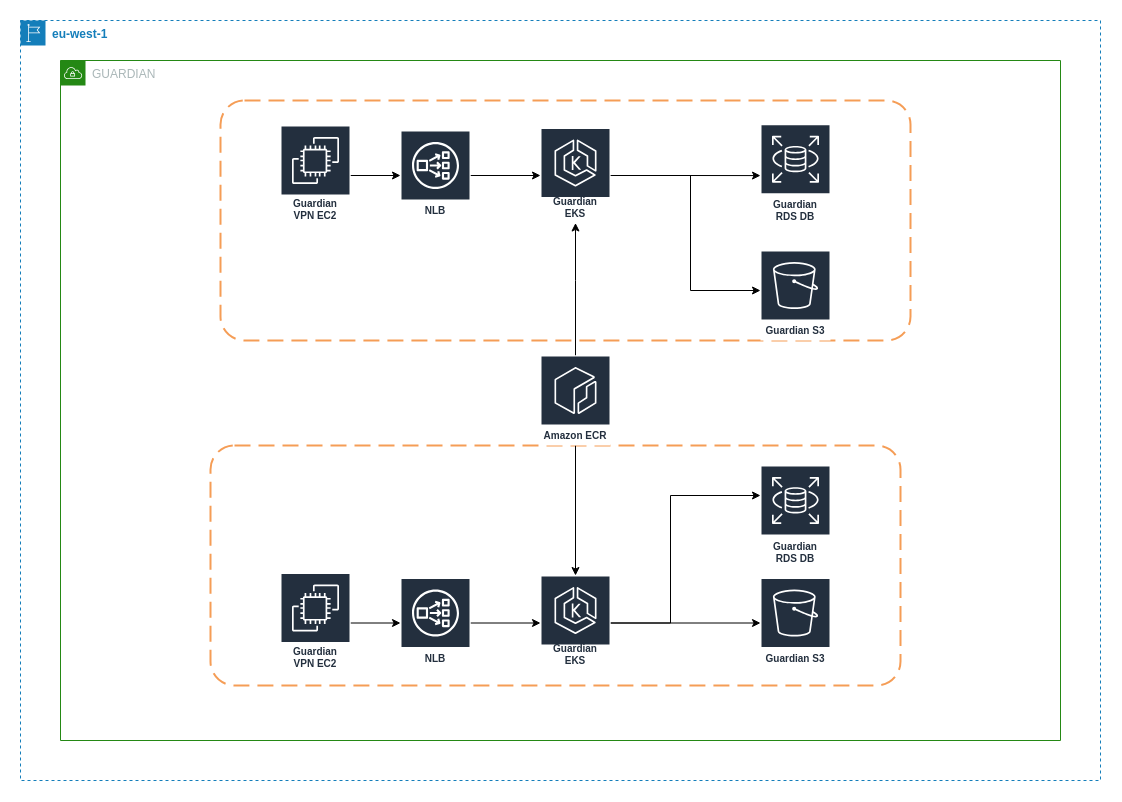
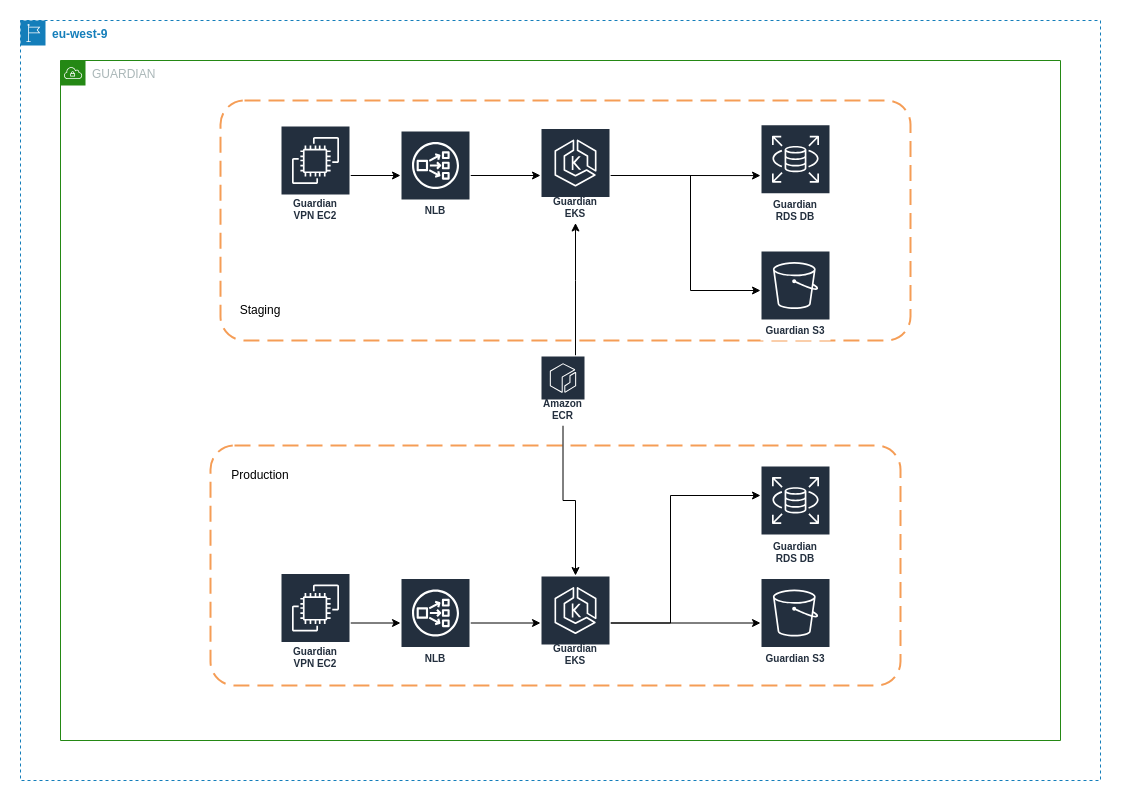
node "eu-west-1": label "eu-west-1" -> "eu-west-9"
node "Staging": added
node "Amazon ECR": size 70x90 -> 45x70
node "Production": added
